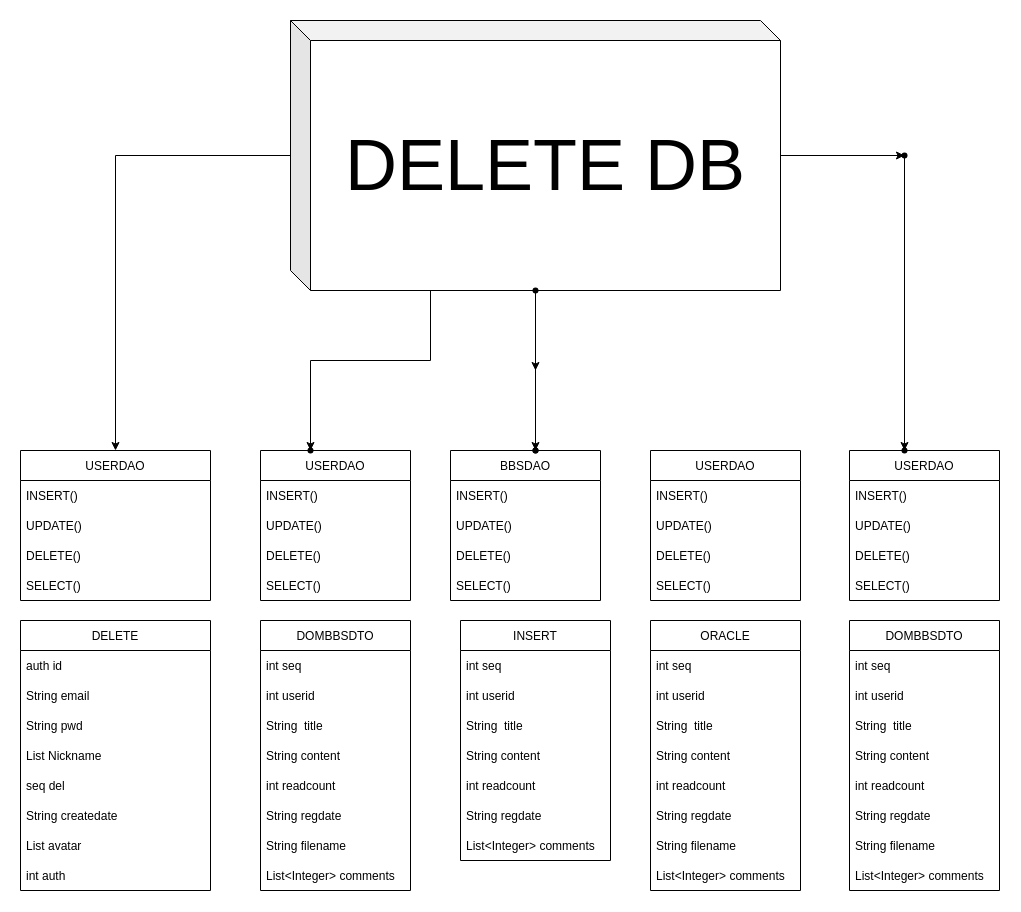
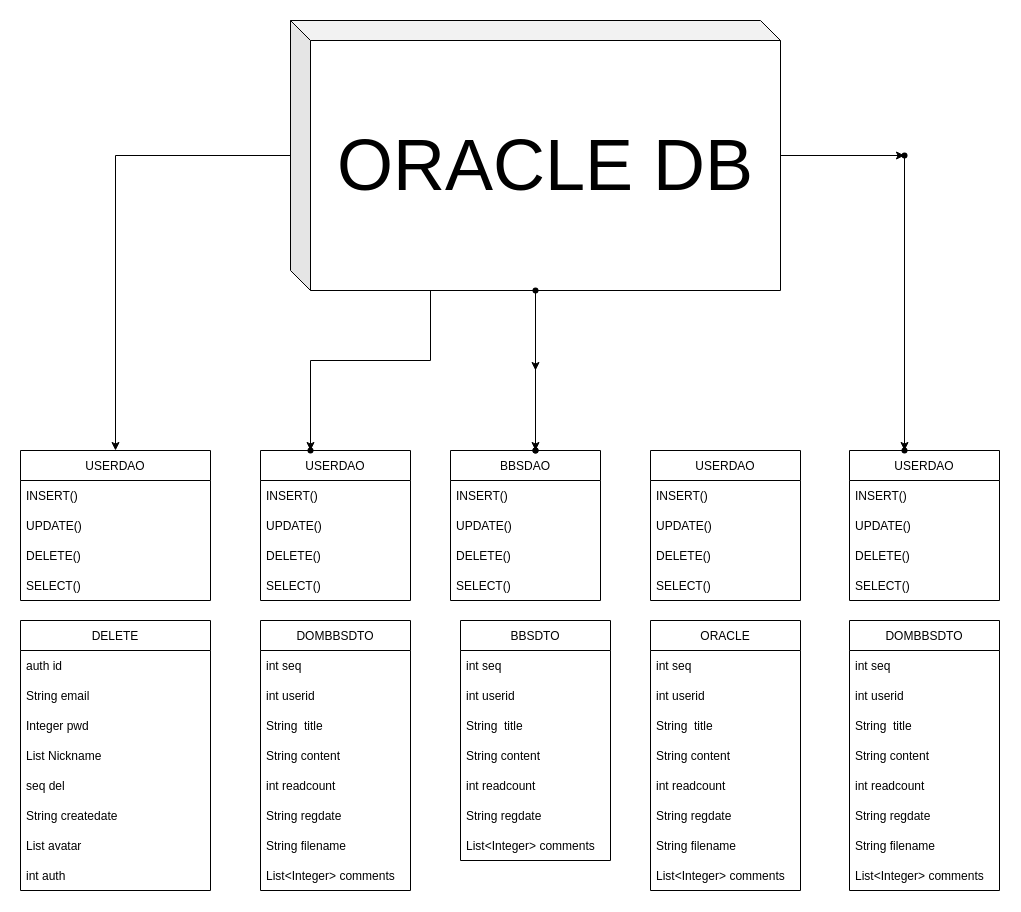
node "DELETE DB": label "DELETE DB" -> "ORACLE DB"
node "INSERT": label "INSERT" -> "BBSDTO"
node "String pwd": label "String pwd" -> "Integer pwd"
